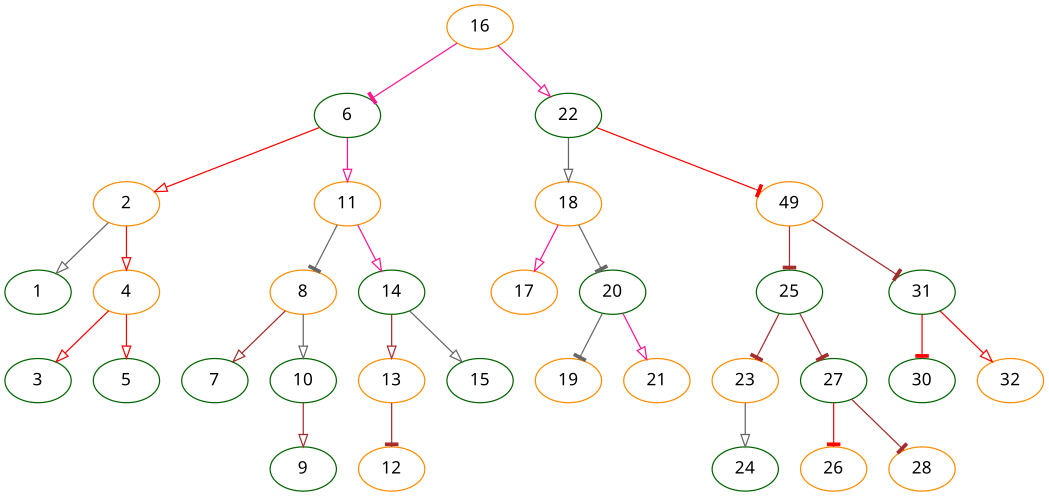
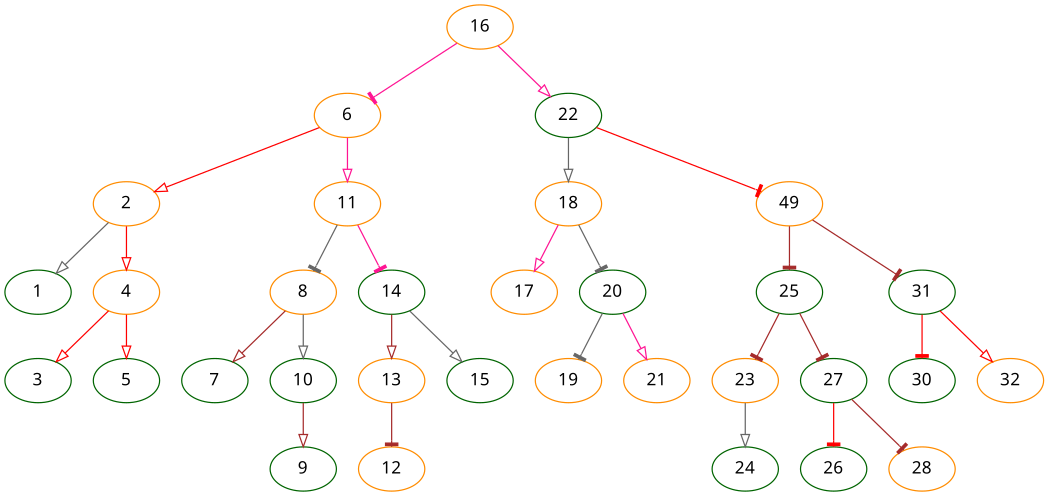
node "6": color darkgreen -> darkorange
edge "11" -> "14": arrowhead onormal -> tee
node "26": color darkorange -> darkgreen
